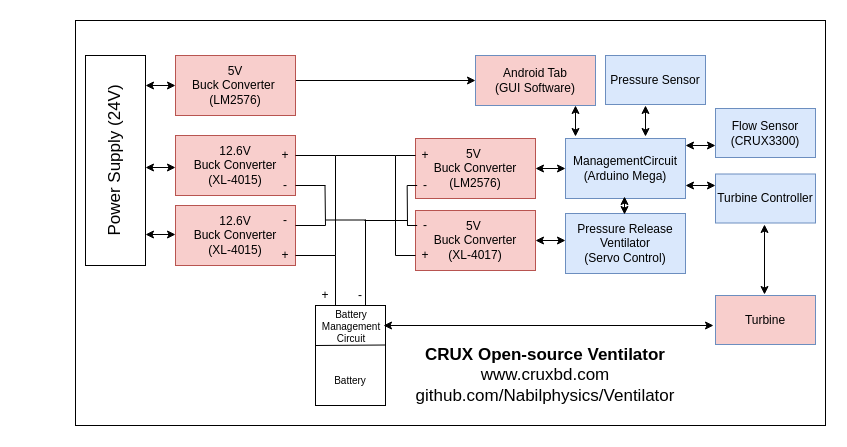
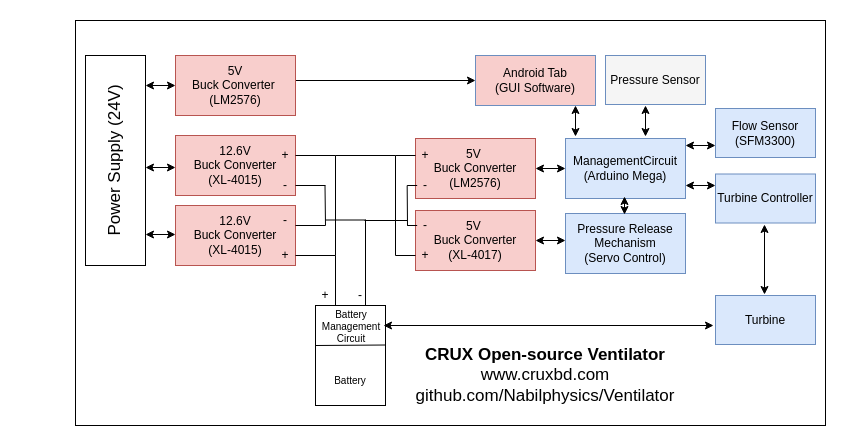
node "Pressure Sensor": fillcolor #dae8fc -> #f5f5f5
node "Flow Sensor (CRUX3300)": label "Flow Sensor (CRUX3300)" -> "Flow Sensor (SFM3300)"
node "Pressure Release Ventilator (Servo Control)": label "Pressure Release Ventilator (Servo Control)" -> "Pressure Release Mechanism (Servo Control)"
node "Turbine": fillcolor #f8cecc -> #dae8fc
